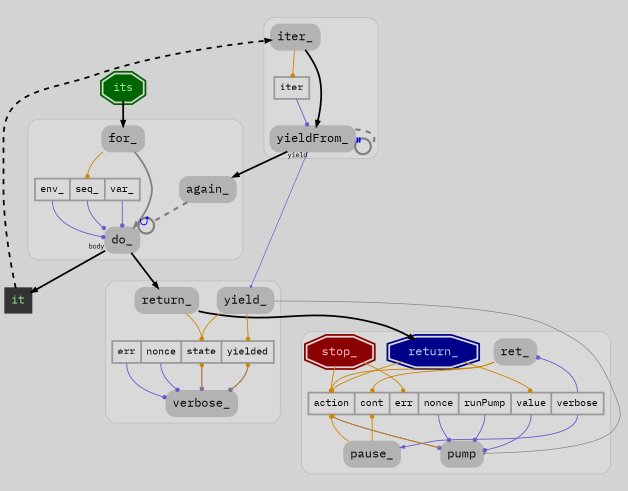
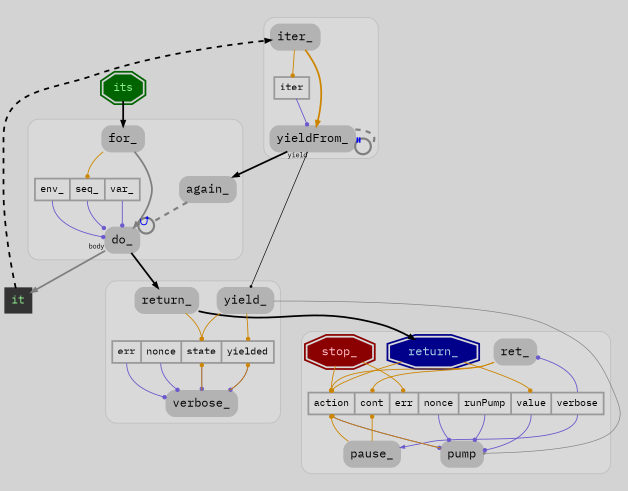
edge "iter_" -> "yieldFrom_": color black -> orange3
edge "yieldFrom_" -> "yield_": color slateblue3 -> black
edge "do_" -> "it": color black -> gray50
